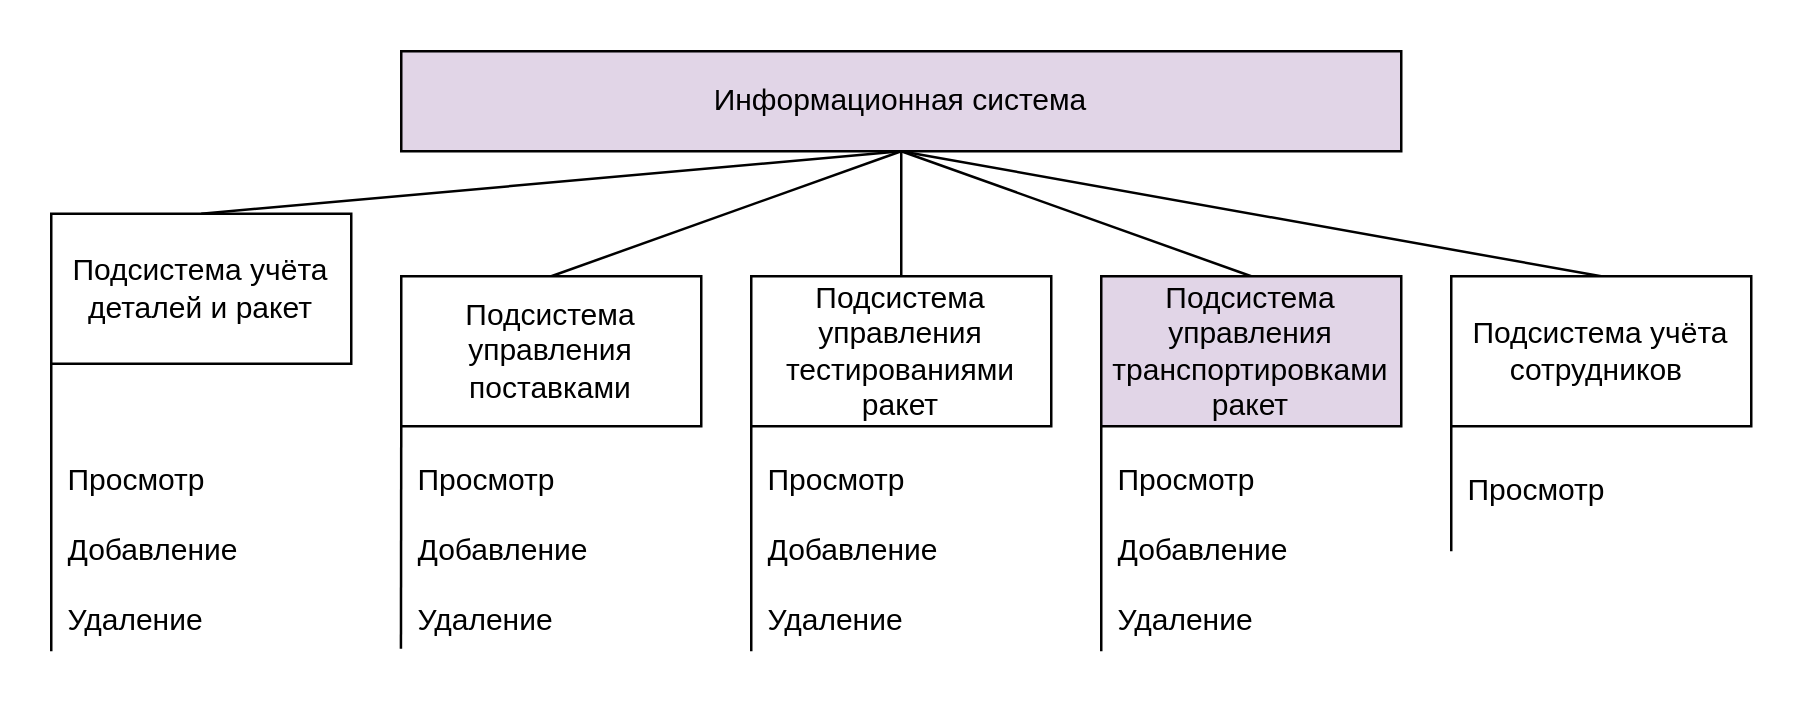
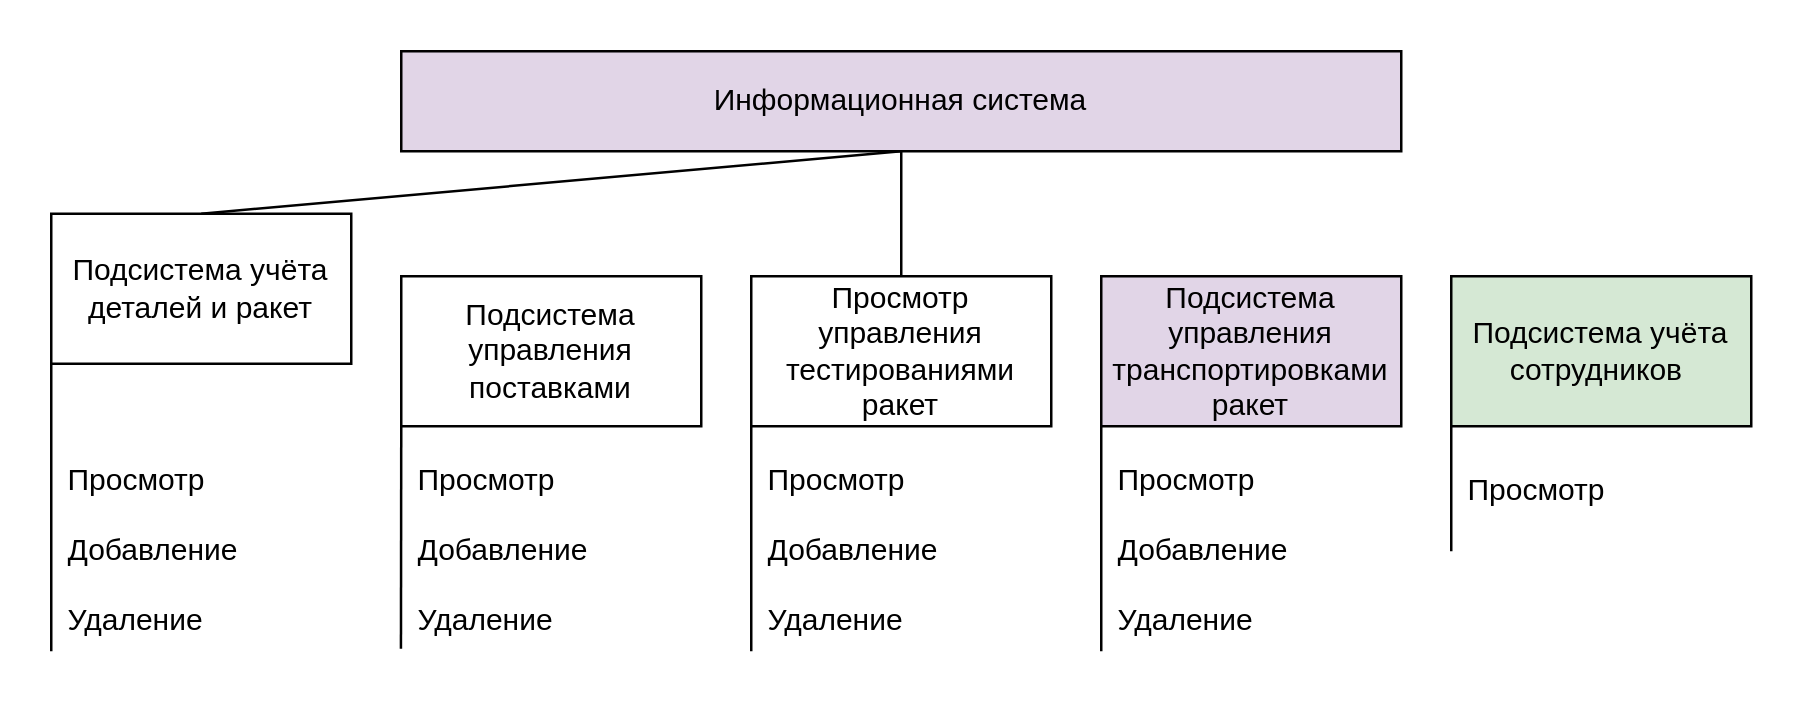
edge "Информационная система" -- "Подсистема управления поставками": removed
edge "Информационная система" -- "Подсистема учёта сотрудников": removed
edge "Информационная система" -- "Подсистема управления транспортировками ракет": removed
node "Подсистема управления тестированиями ракет": label "Подсистема управления тестированиями ракет" -> "Просмотр управления тестированиями ракет"
node "Подсистема учёта сотрудников": fillcolor #ffffff -> #d5e8d4
